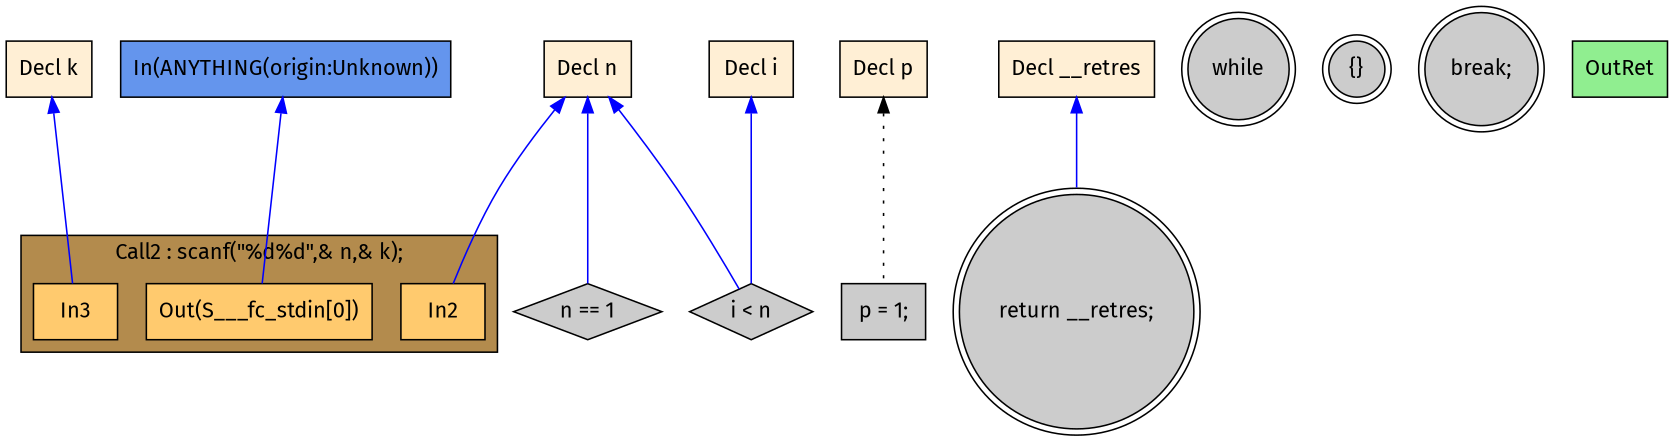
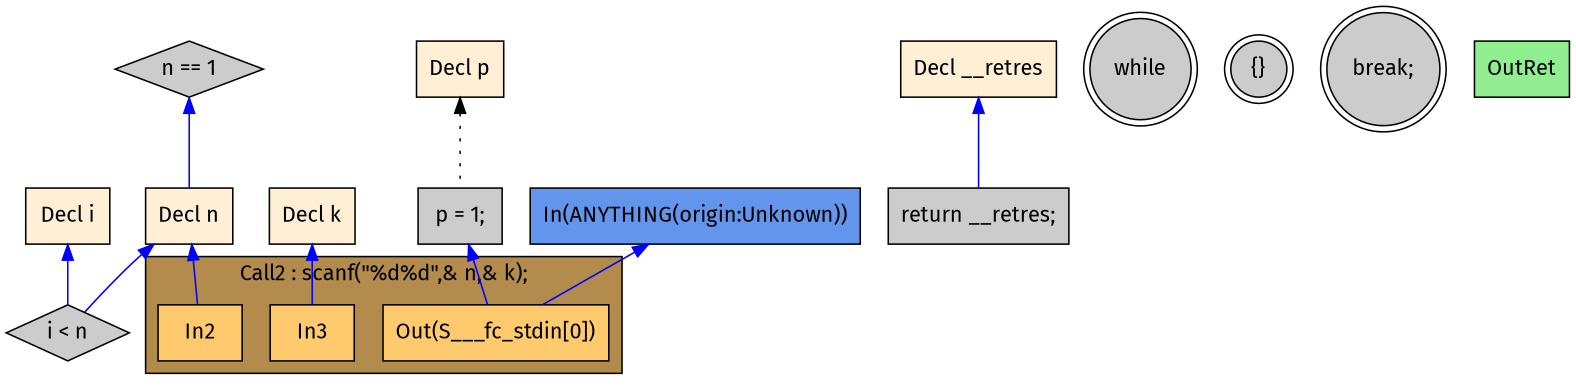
edge "n == 1" -> "Decl n": reversed
edge "Out(S___fc_stdin[0])" -> "p = 1;": added
node "return __retres;": shape doublecircle -> box
